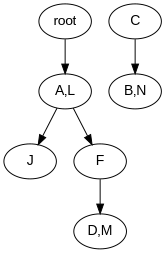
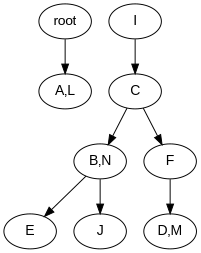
node "I": added
edge "A,L" -> "J": now "B,N" -> "J"
edge "A,L" -> "F": now "C" -> "F"
node "E": added
